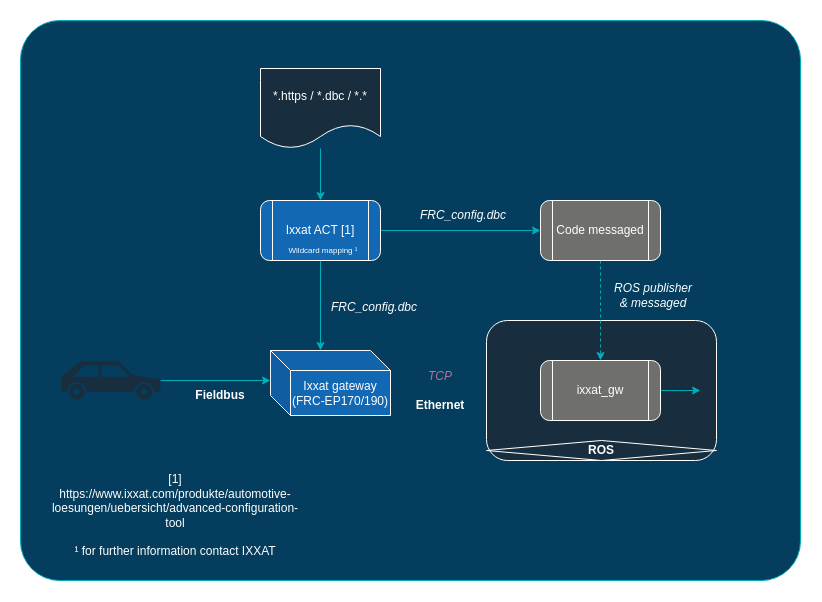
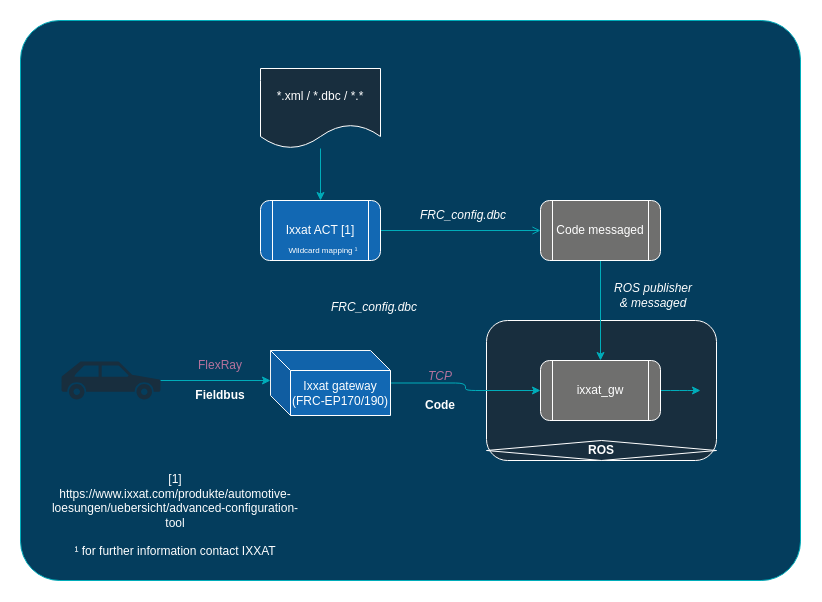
node "*.https / *.dbc / *.*": label "*.https / *.dbc / *.*" -> "*.xml / *.dbc / *.*"
edge "Ixxat ACT [1]" -> "Code messaged": arrowhead classic -> open
edge "Ixxat ACT [1]" -> "Ixxat gateway (FRC-EP170/190)": removed
edge "Code messaged" -> "ixxat_gw": style dashed -> solid
node "FlexRay": added
edge "Ixxat gateway (FRC-EP170/190)" -> "ixxat_gw": added
node "Ethernet": label "Ethernet" -> "Code"
